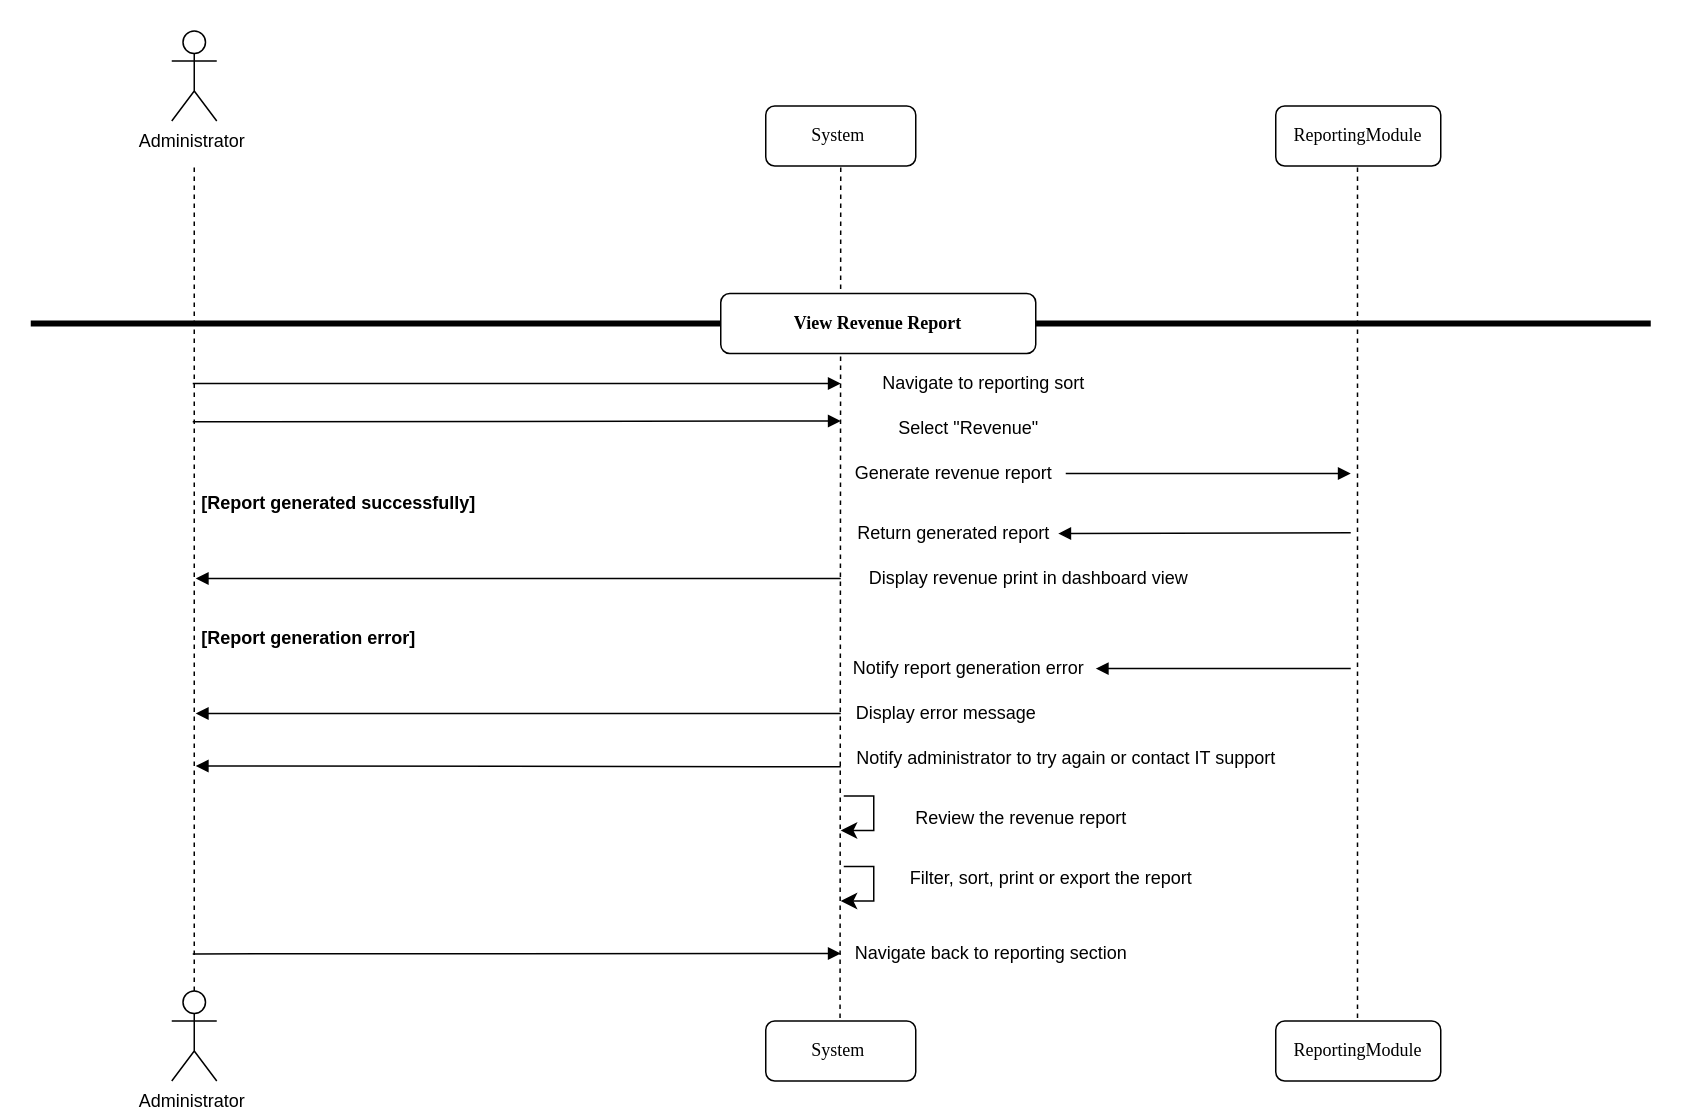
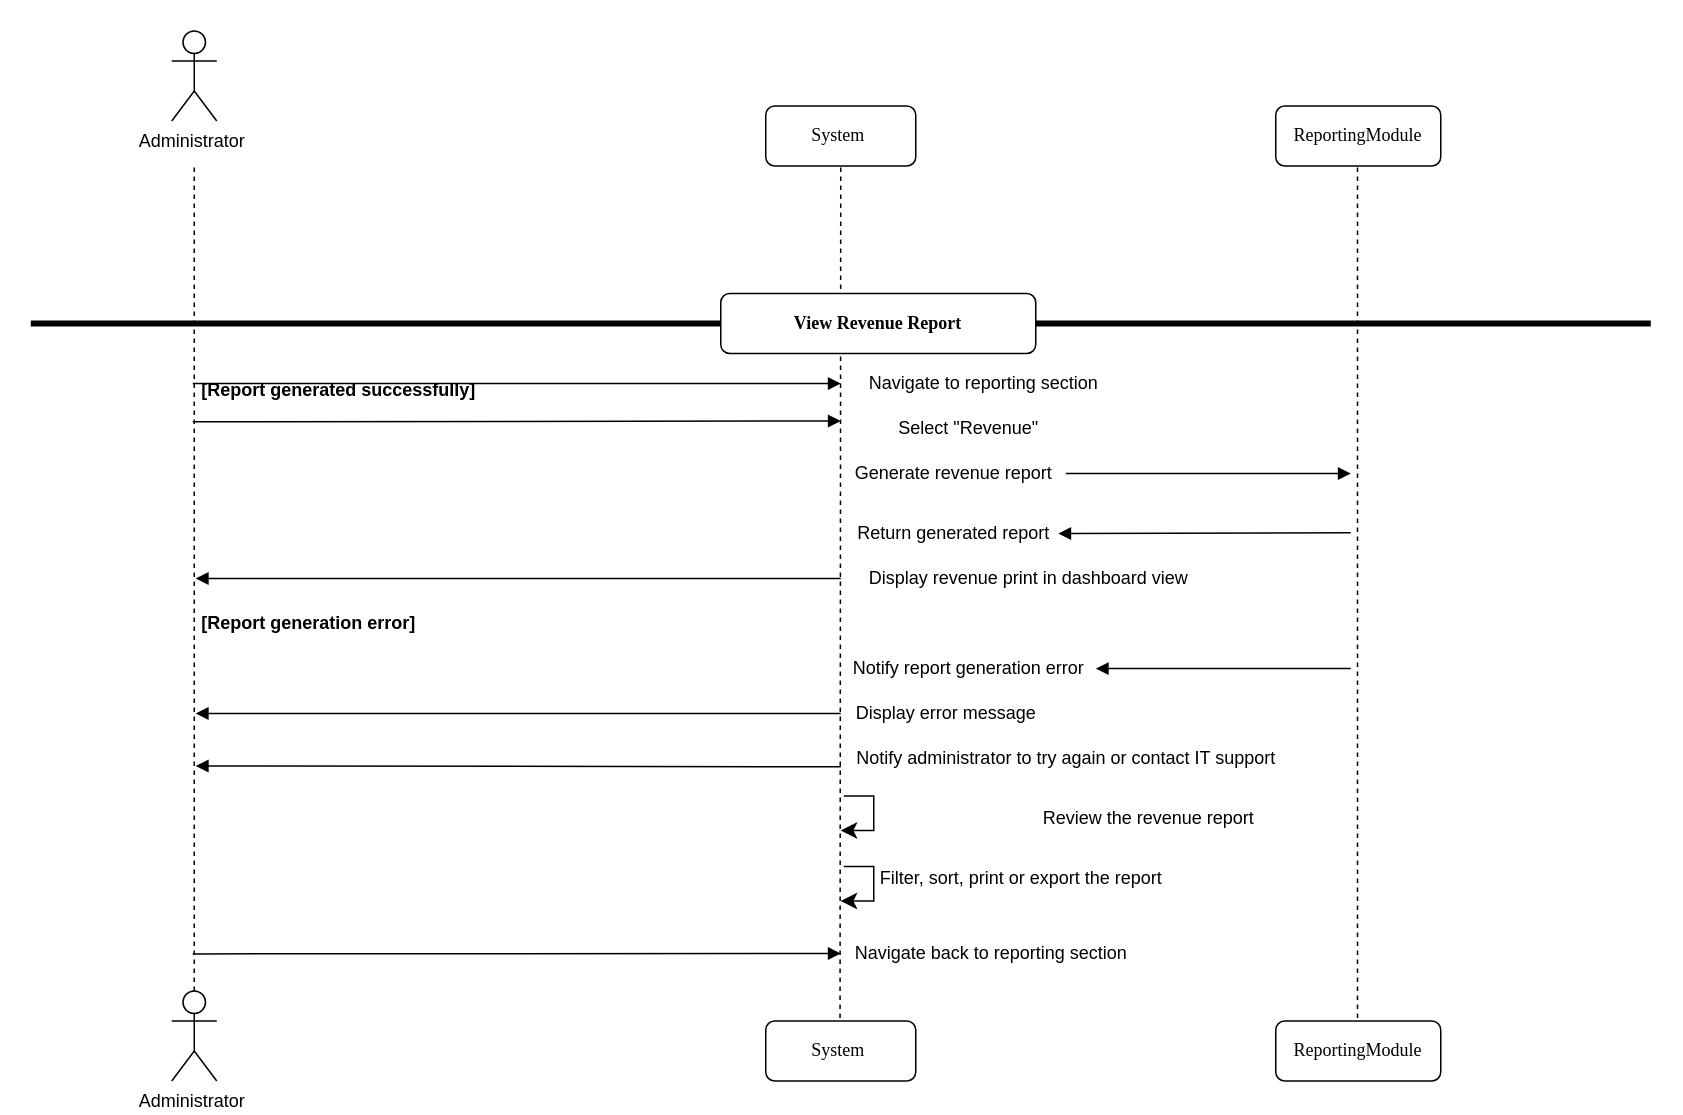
node "Navigate to reporting sort": label "Navigate to reporting sort" -> "Navigate to reporting section"
node "[Report generated successfully]": moved (338, 503) -> (338, 391)
node "[Report generation error]": moved (308, 638) -> (308, 623)
node "Review the revenue report": moved (1021, 818) -> (1148, 818)
node "Filter, sort, print or export the report": moved (1051, 878) -> (1021, 878)
